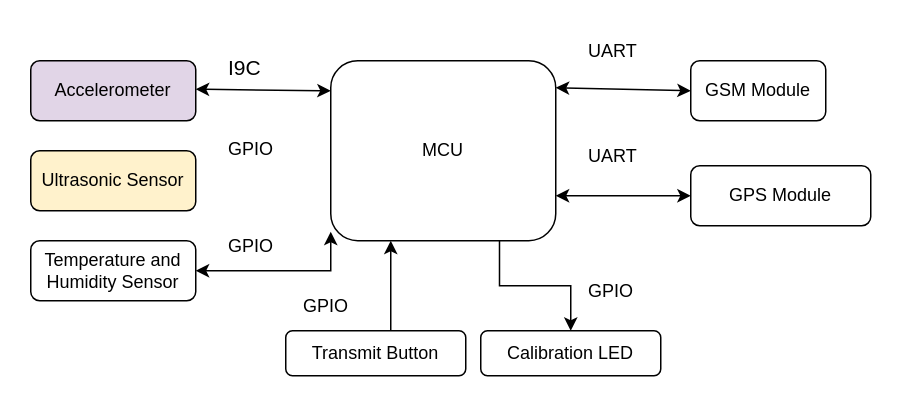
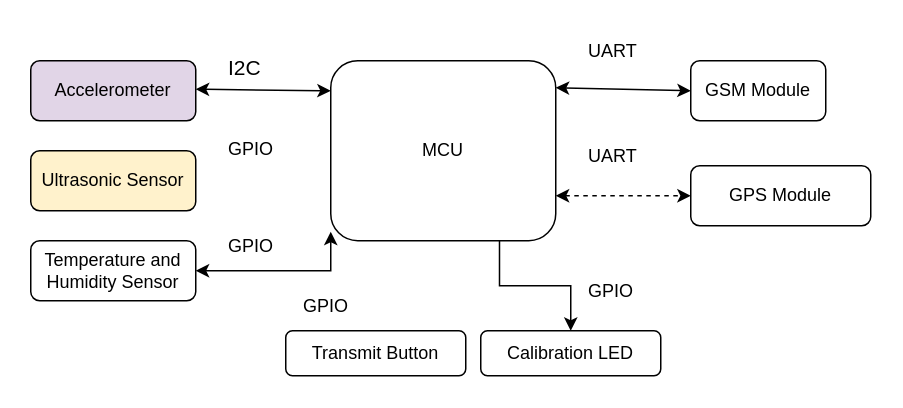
node "I9C": label "I9C" -> "I2C"
edge "MCU" -- "GPS Module": style solid -> dashed
edge "Transmit Button" -> "MCU": removed
